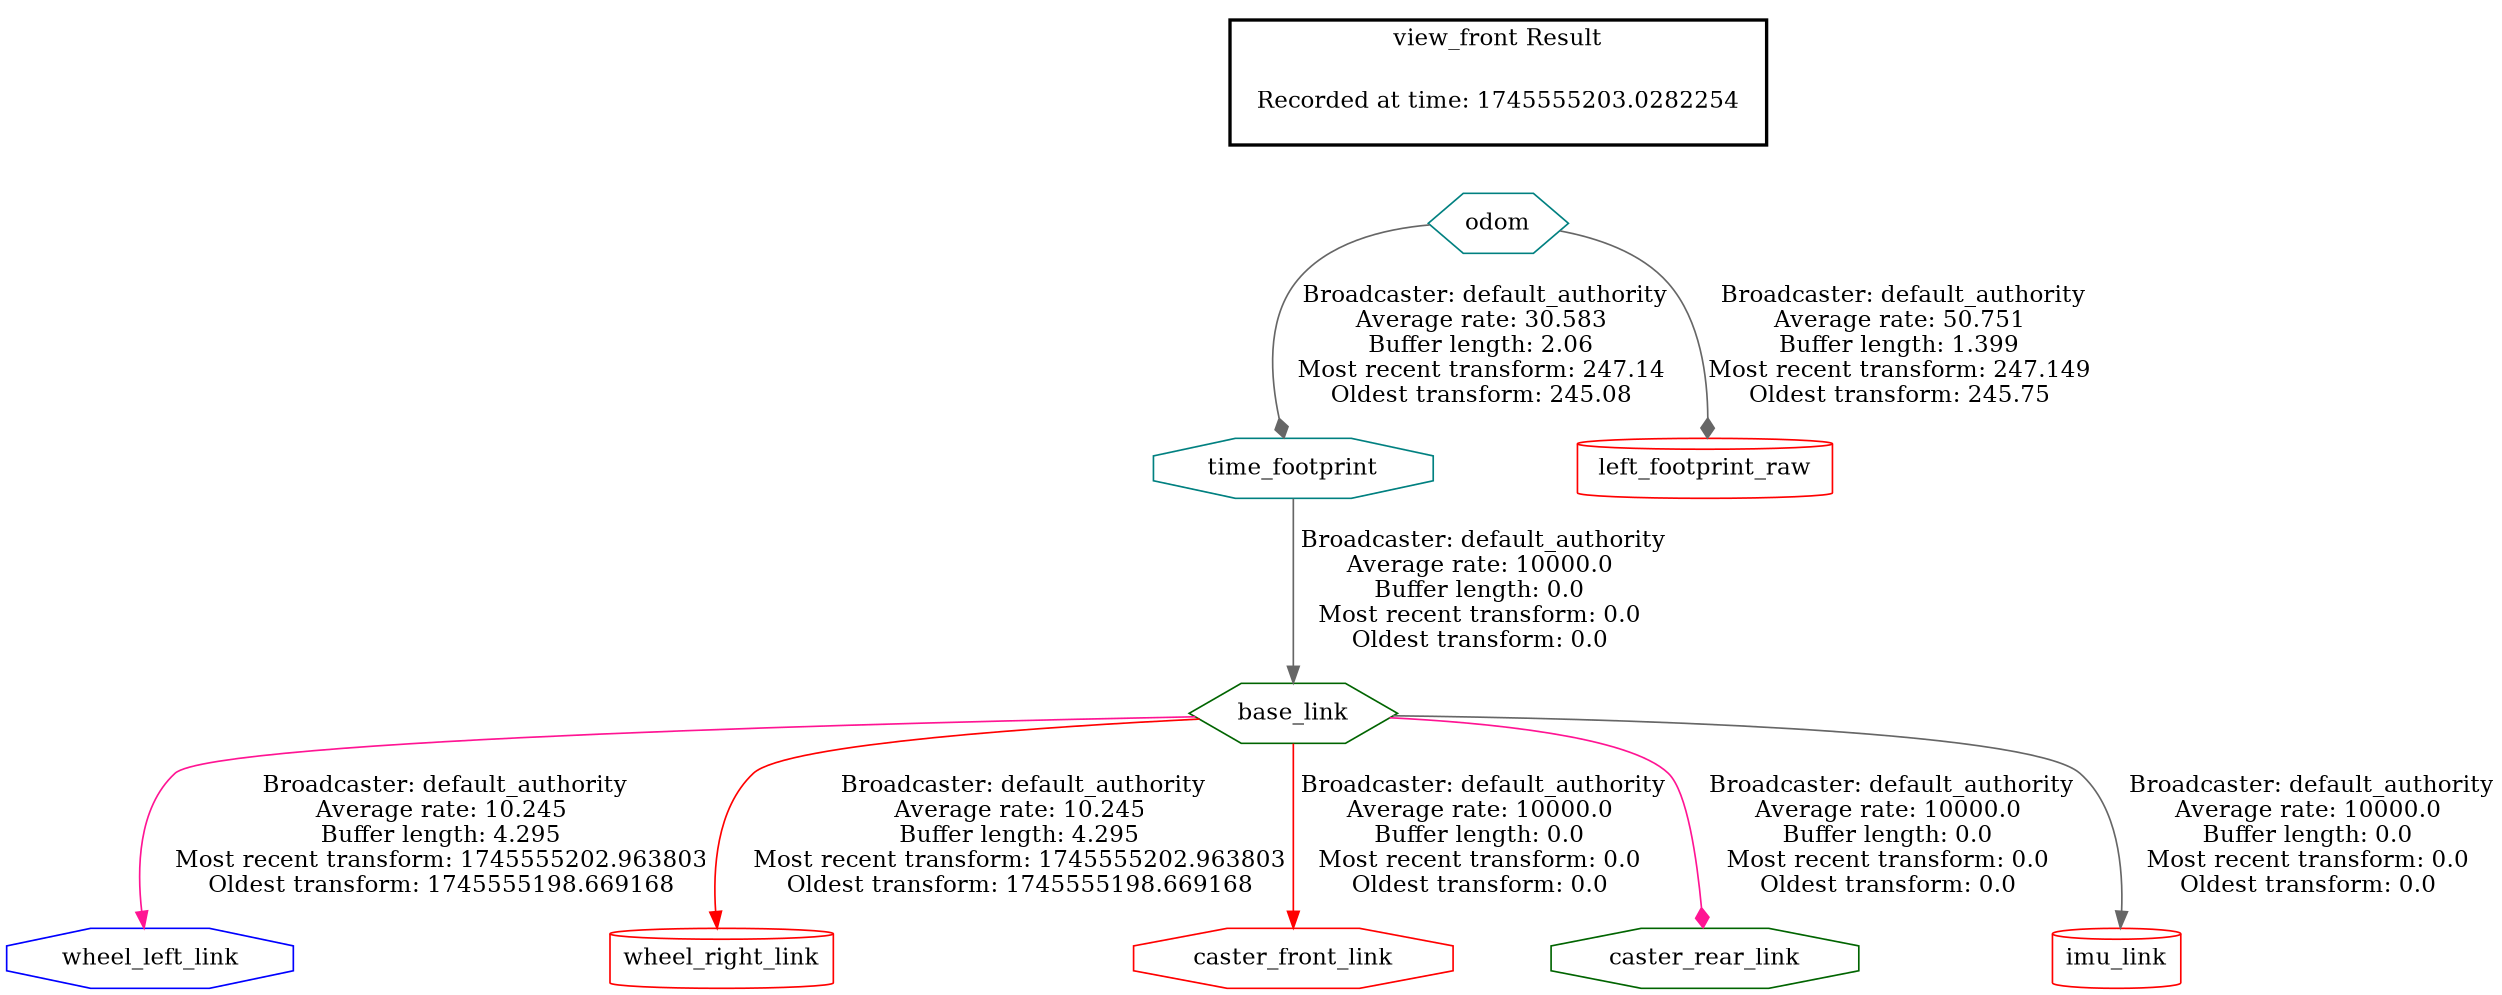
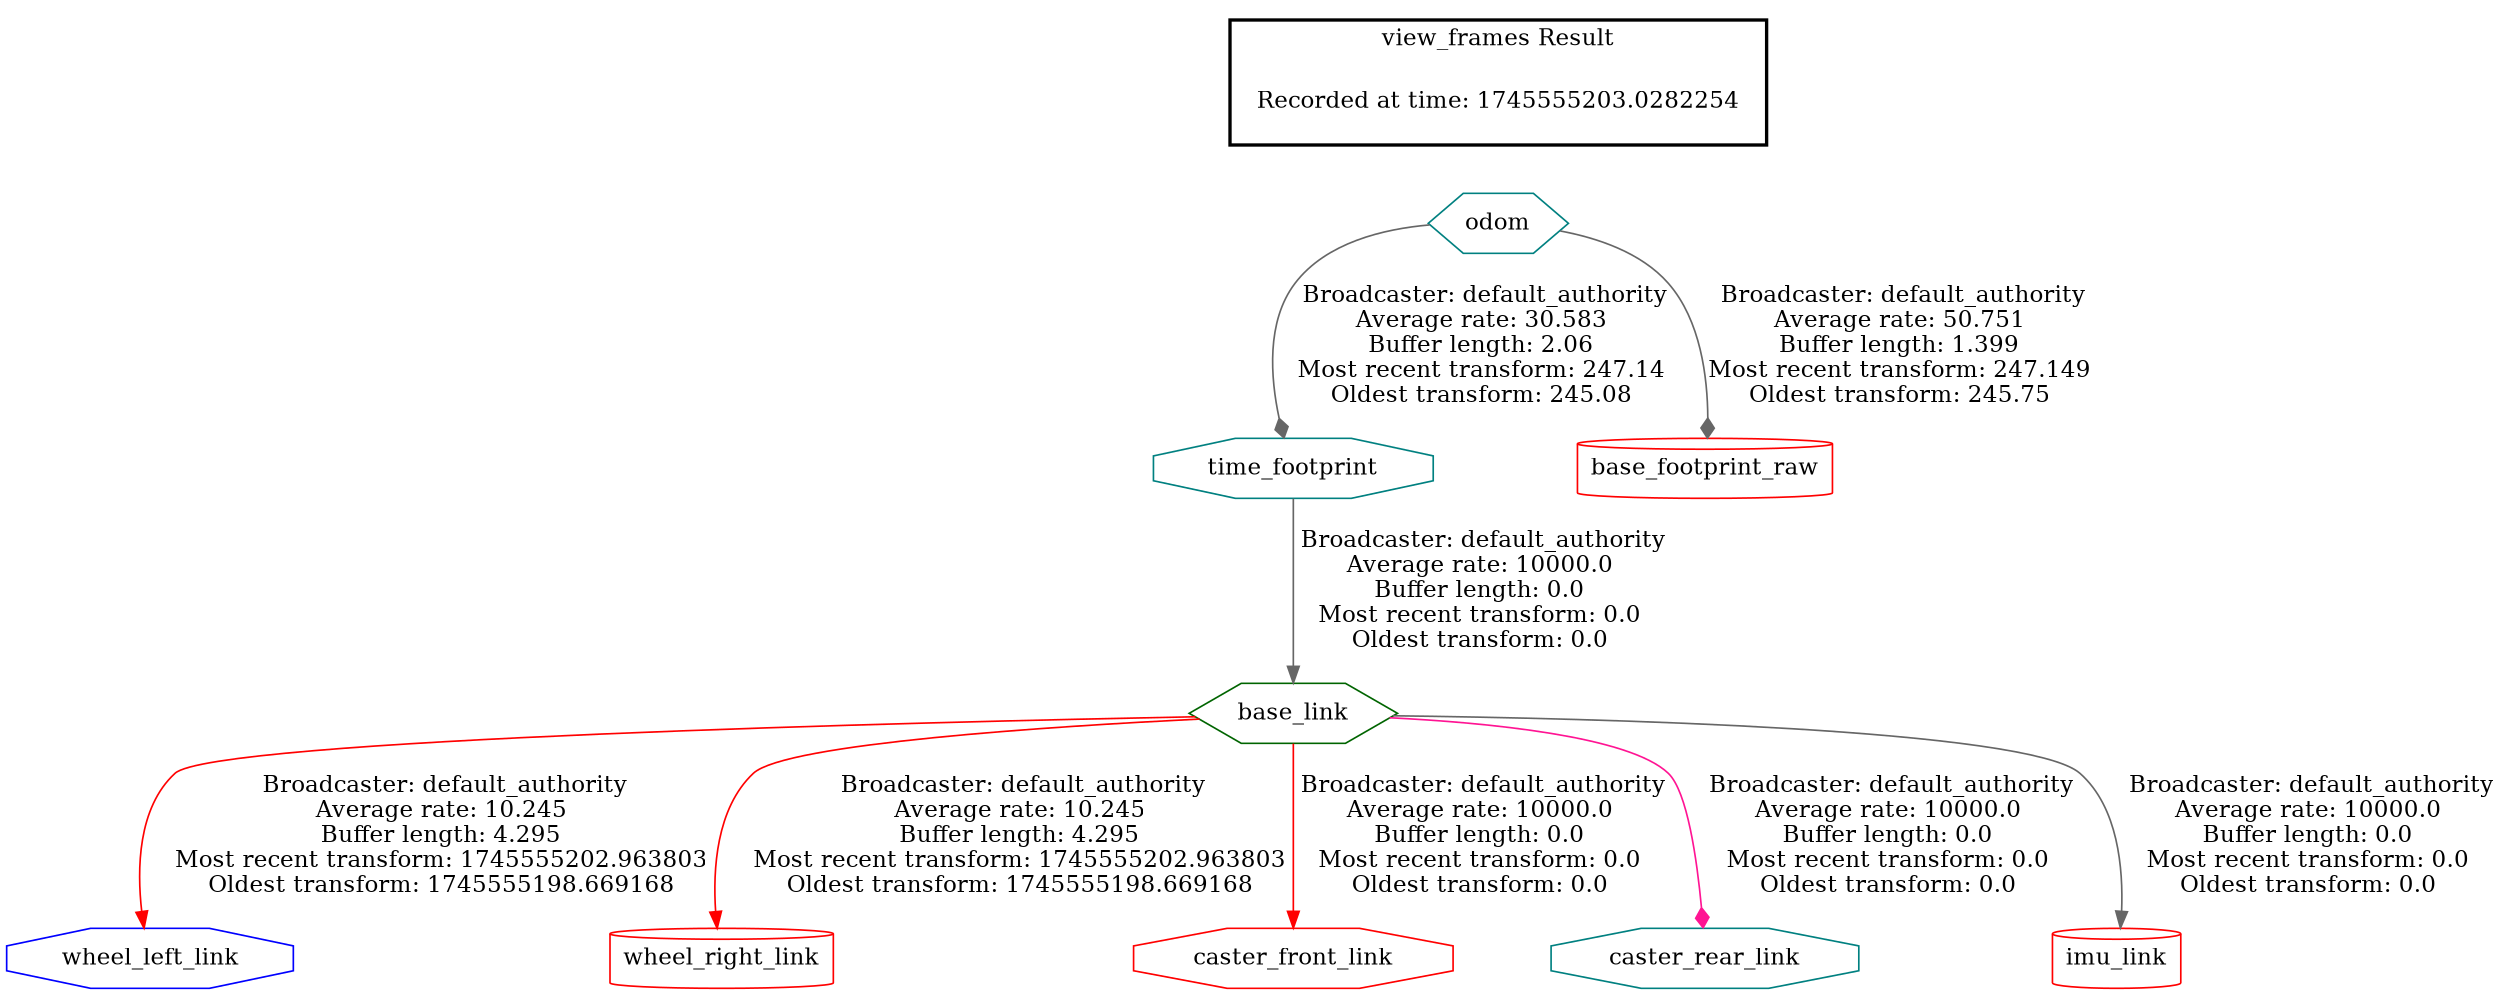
cluster "view_front Result": label "view_front Result" -> "view_frames Result"
node "left_footprint_raw": label "left_footprint_raw" -> "base_footprint_raw"
edge "base_link" -> "wheel_left_link": color deeppink -> red
node "caster_rear_link": color darkgreen -> teal
